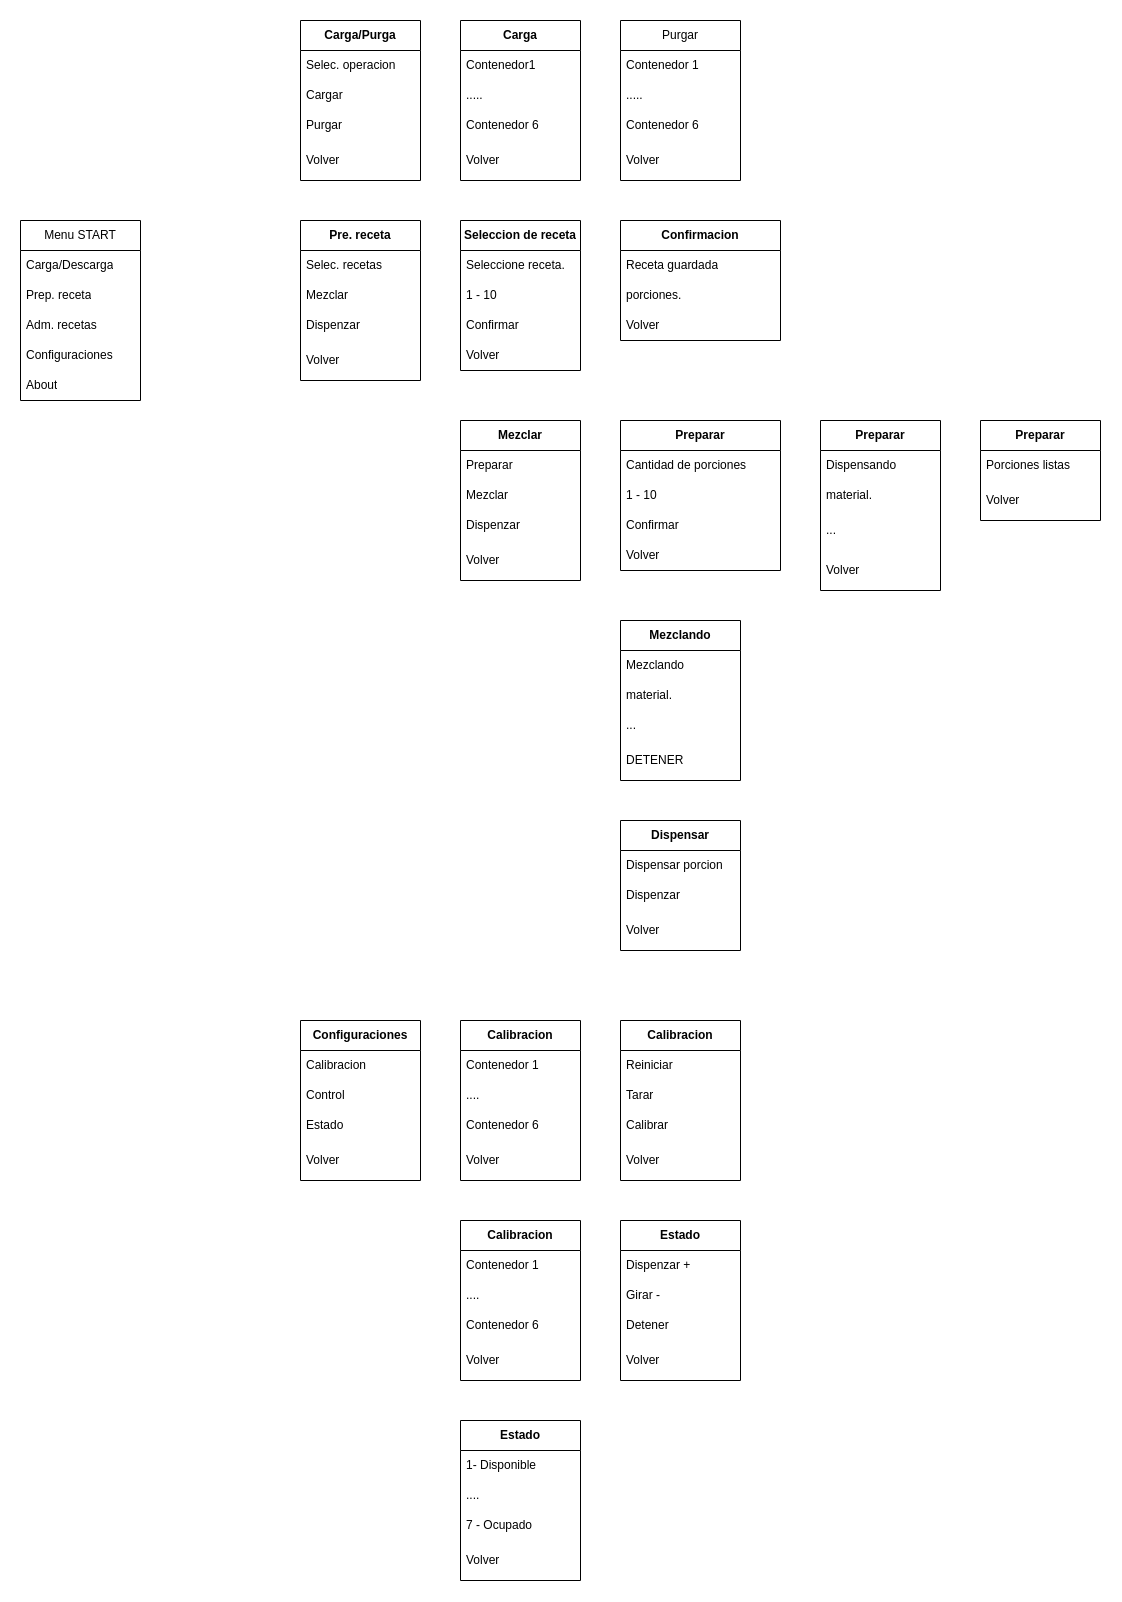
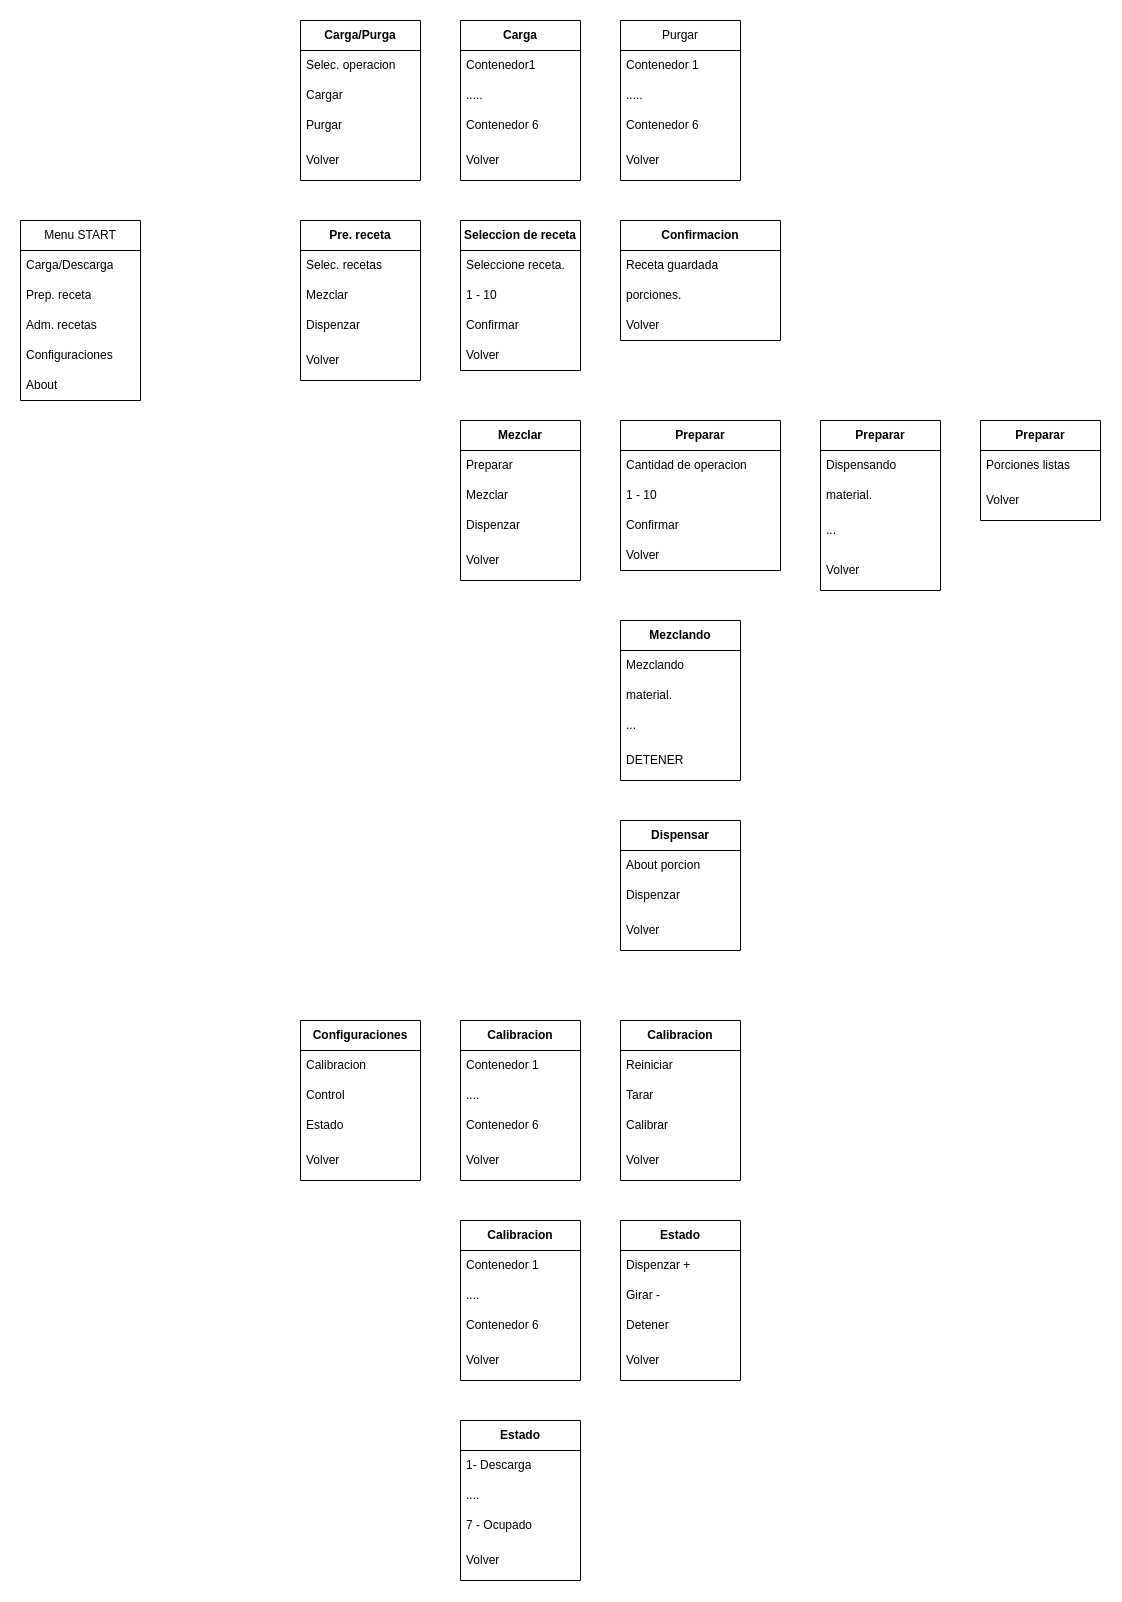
node "Cantidad de porciones": label "Cantidad de porciones" -> "Cantidad de operacion"
node "Dispensar porcion": label "Dispensar porcion" -> "About porcion"
node "1- Disponible": label "1- Disponible" -> "1- Descarga"
